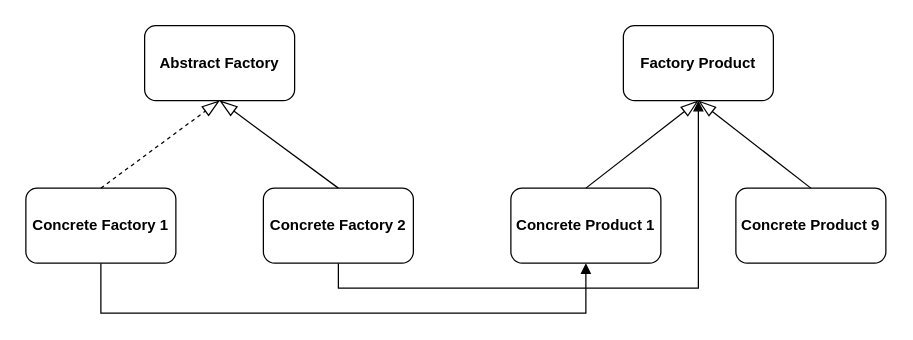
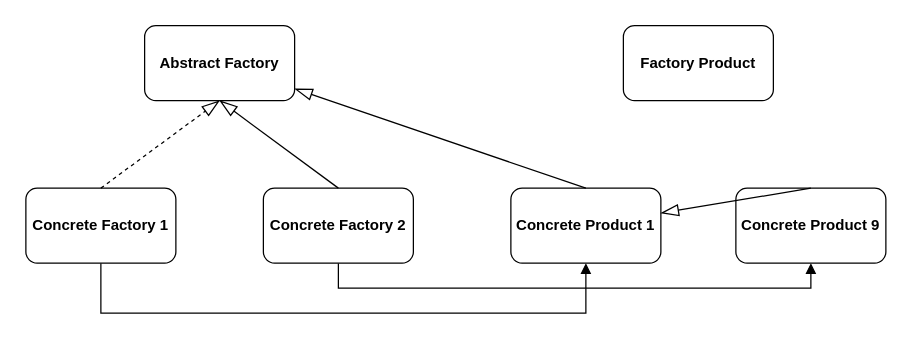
edge "Concrete Product 1" -> "Factory Product": now "Concrete Product 1" -> "Abstract Factory"
edge "Concrete Product 9" -> "Factory Product": now "Concrete Product 9" -> "Concrete Product 1"
edge "Concrete Factory 2" -> "Factory Product": now "Concrete Factory 2" -> "Concrete Product 9"
